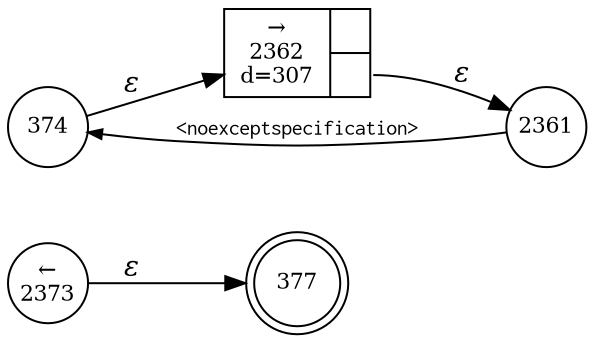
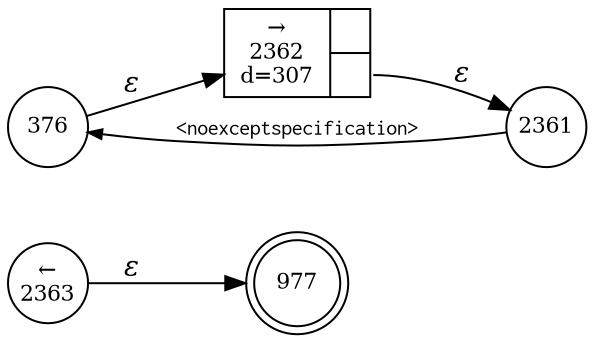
node "374": label "374" -> "376"
node "← 2373": label "← 2373" -> "← 2363"
node "377": label "377" -> "977"
